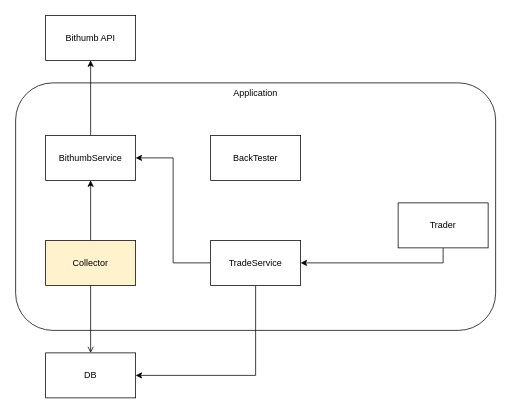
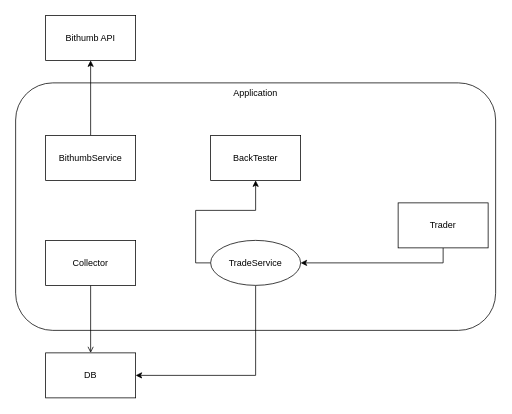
edge "Collector" -> "BithumbService": removed
node "Collector": fillcolor #fff2cc -> #ffffff
edge "TradeService" -> "BithumbService": now "TradeService" -> "BackTester"
node "TradeService": shape rectangle -> ellipse
